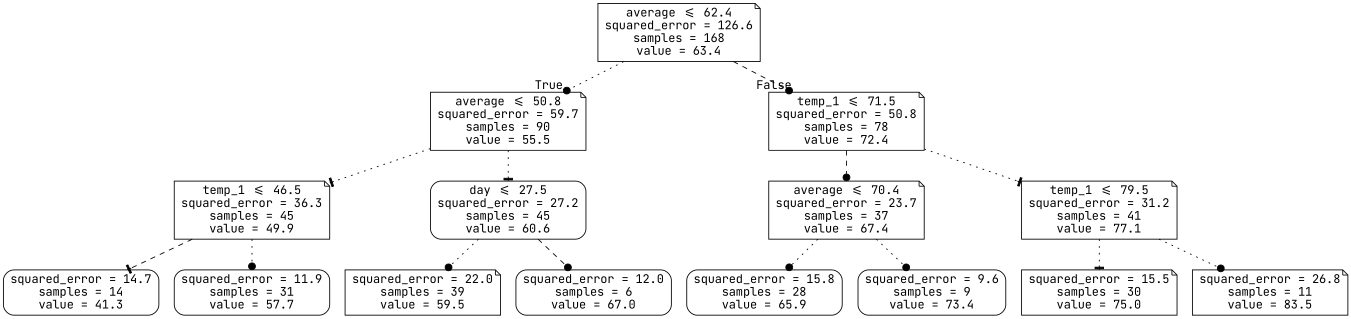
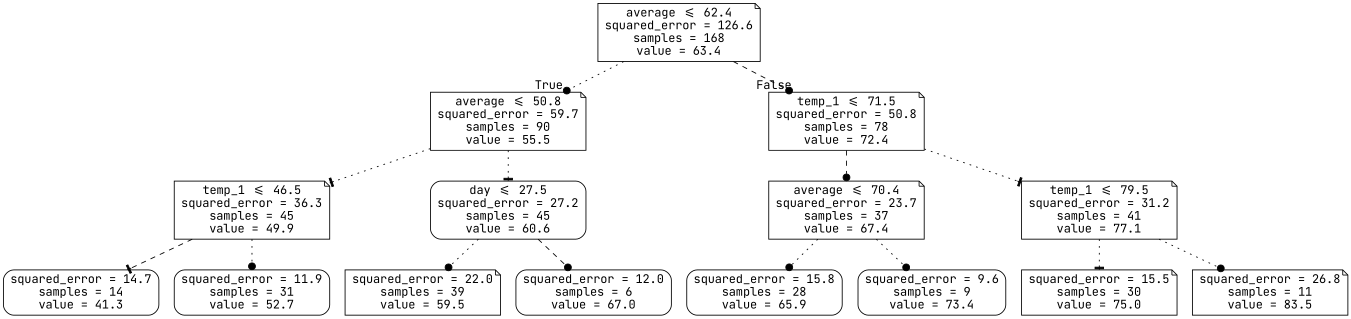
node "squared_error = 11.9 samples = 31 value = 57.7": label "squared_error = 11.9 samples = 31 value = 57.7" -> "squared_error = 11.9 samples = 31 value = 52.7"
